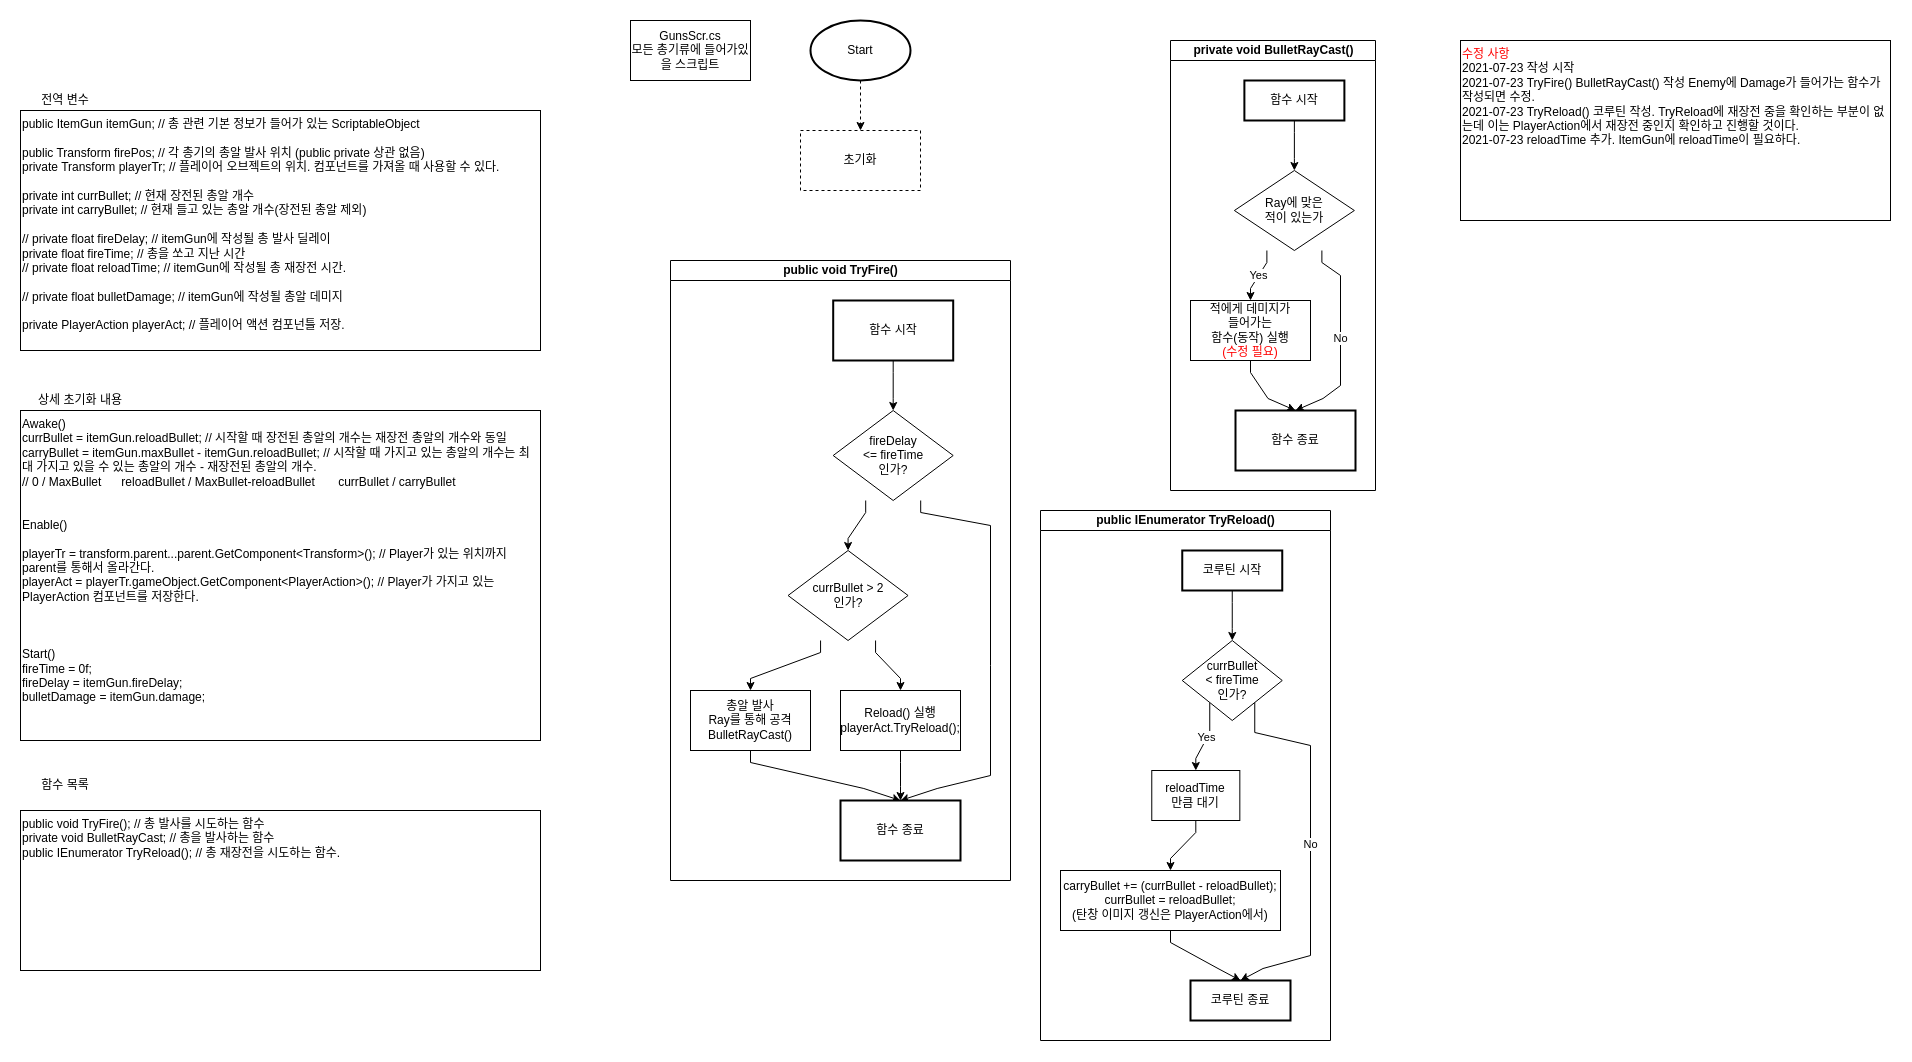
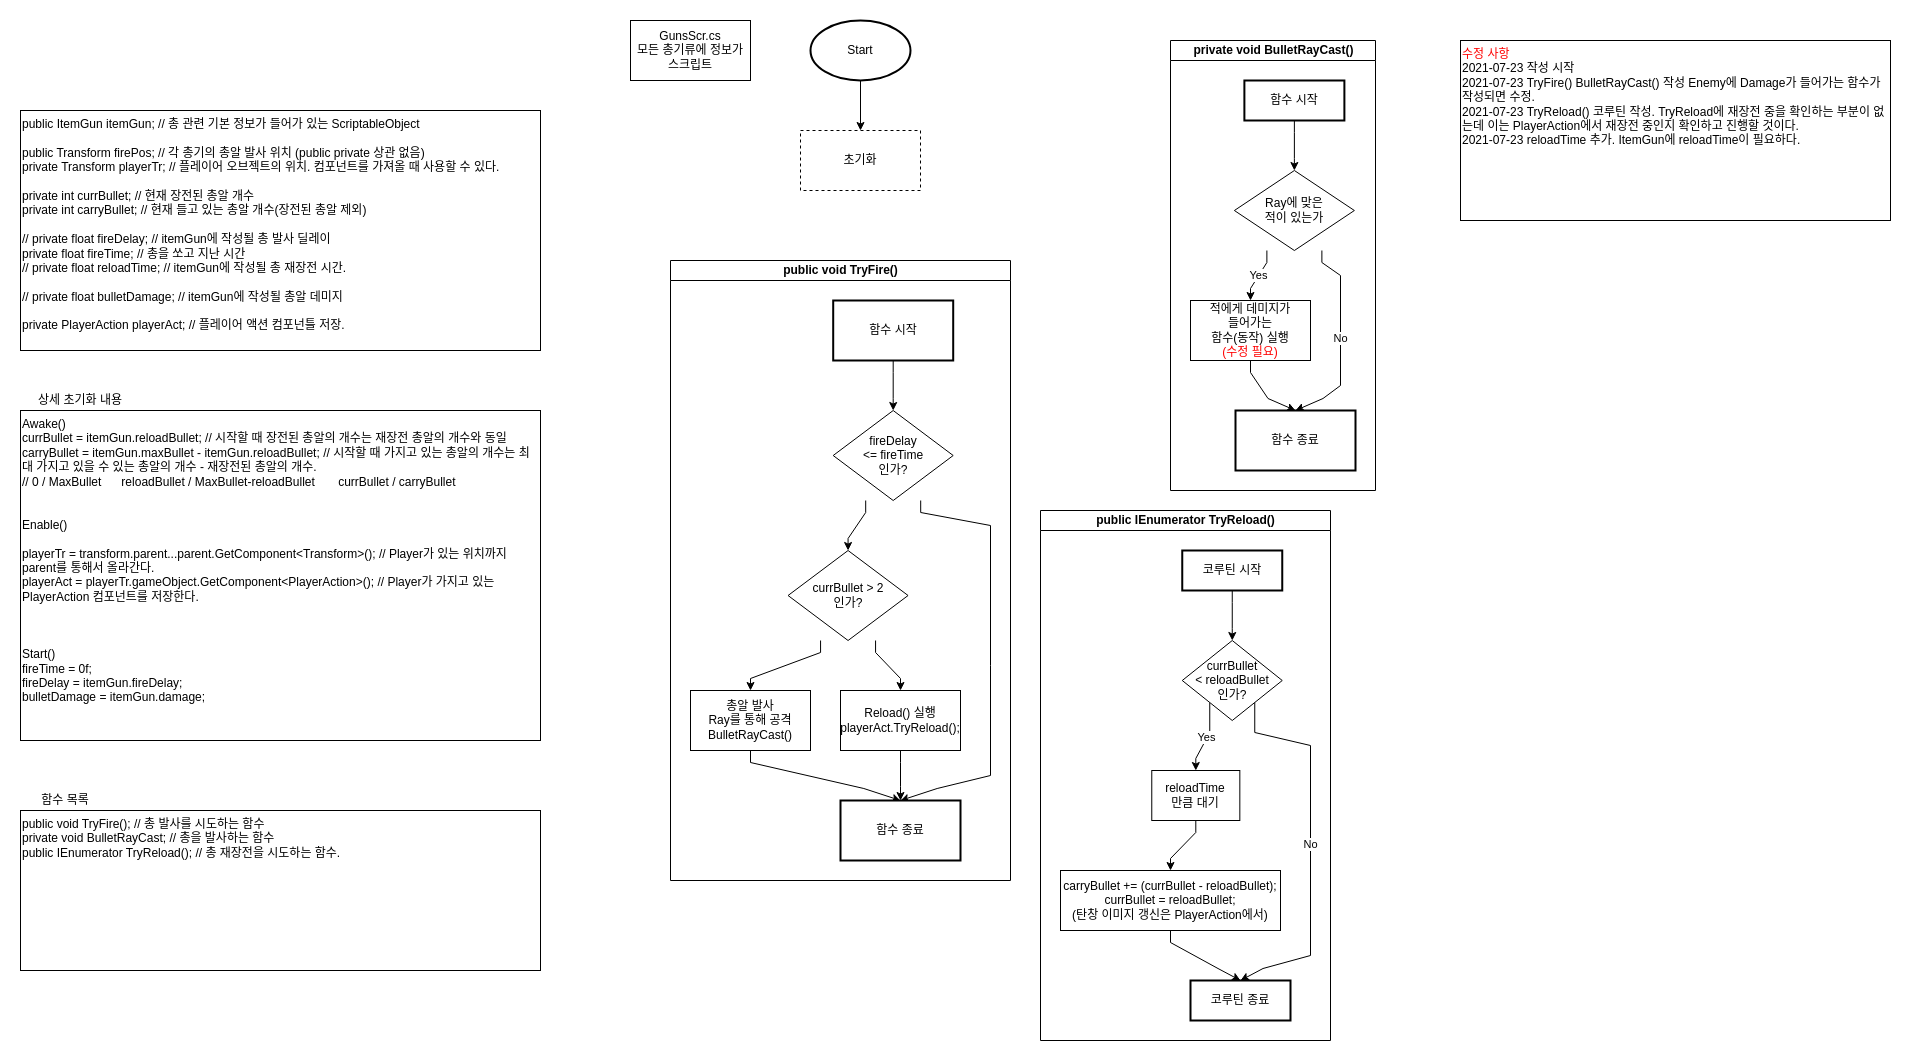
node "GunsScr.cs 모든 총기류에 들어가있을 스크립트": label "GunsScr.cs 모든 총기류에 들어가있을 스크립트" -> "GunsScr.cs 모든 총기류에 정보가 스크립트"
node "전역 변수": removed
edge "Start" -> "초기화": style dashed -> solid
node "currBullet < fireTime 인가?": label "currBullet < fireTime 인가?" -> "currBullet < reloadBullet 인가?"
node "함수 목록": moved (66, 786) -> (66, 801)
